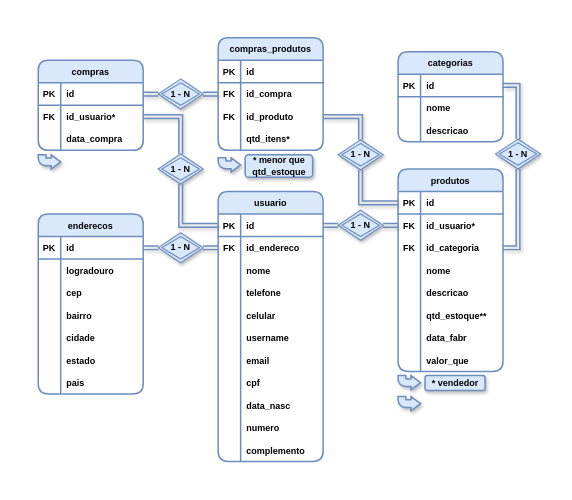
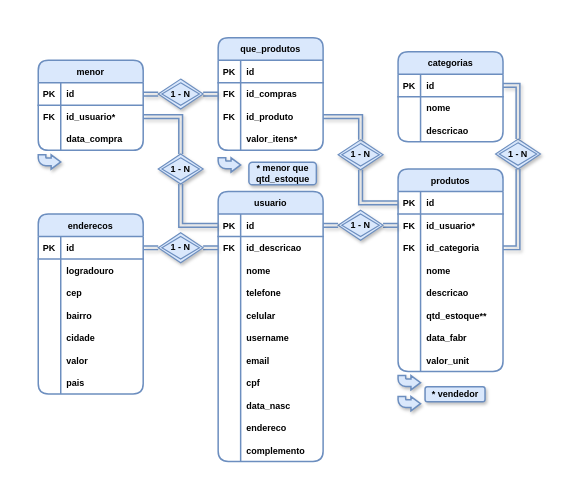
node "compras_produtos": label "compras_produtos" -> "que_produtos"
node "compras": label "compras" -> "menor"
node "id_compra": label "id_compra" -> "id_compras"
node "qtd_itens*": label "qtd_itens*" -> "valor_itens*"
node "* menor que qtd_estoque": moved (279, 166) -> (282, 174)
node "id_endereco": label "id_endereco" -> "id_descricao"
node "estado": label "estado" -> "valor"
node "valor_que": label "valor_que" -> "valor_unit"
node "* vendedor": moved (455, 383) -> (455, 395)
node "numero": label "numero" -> "endereco"
